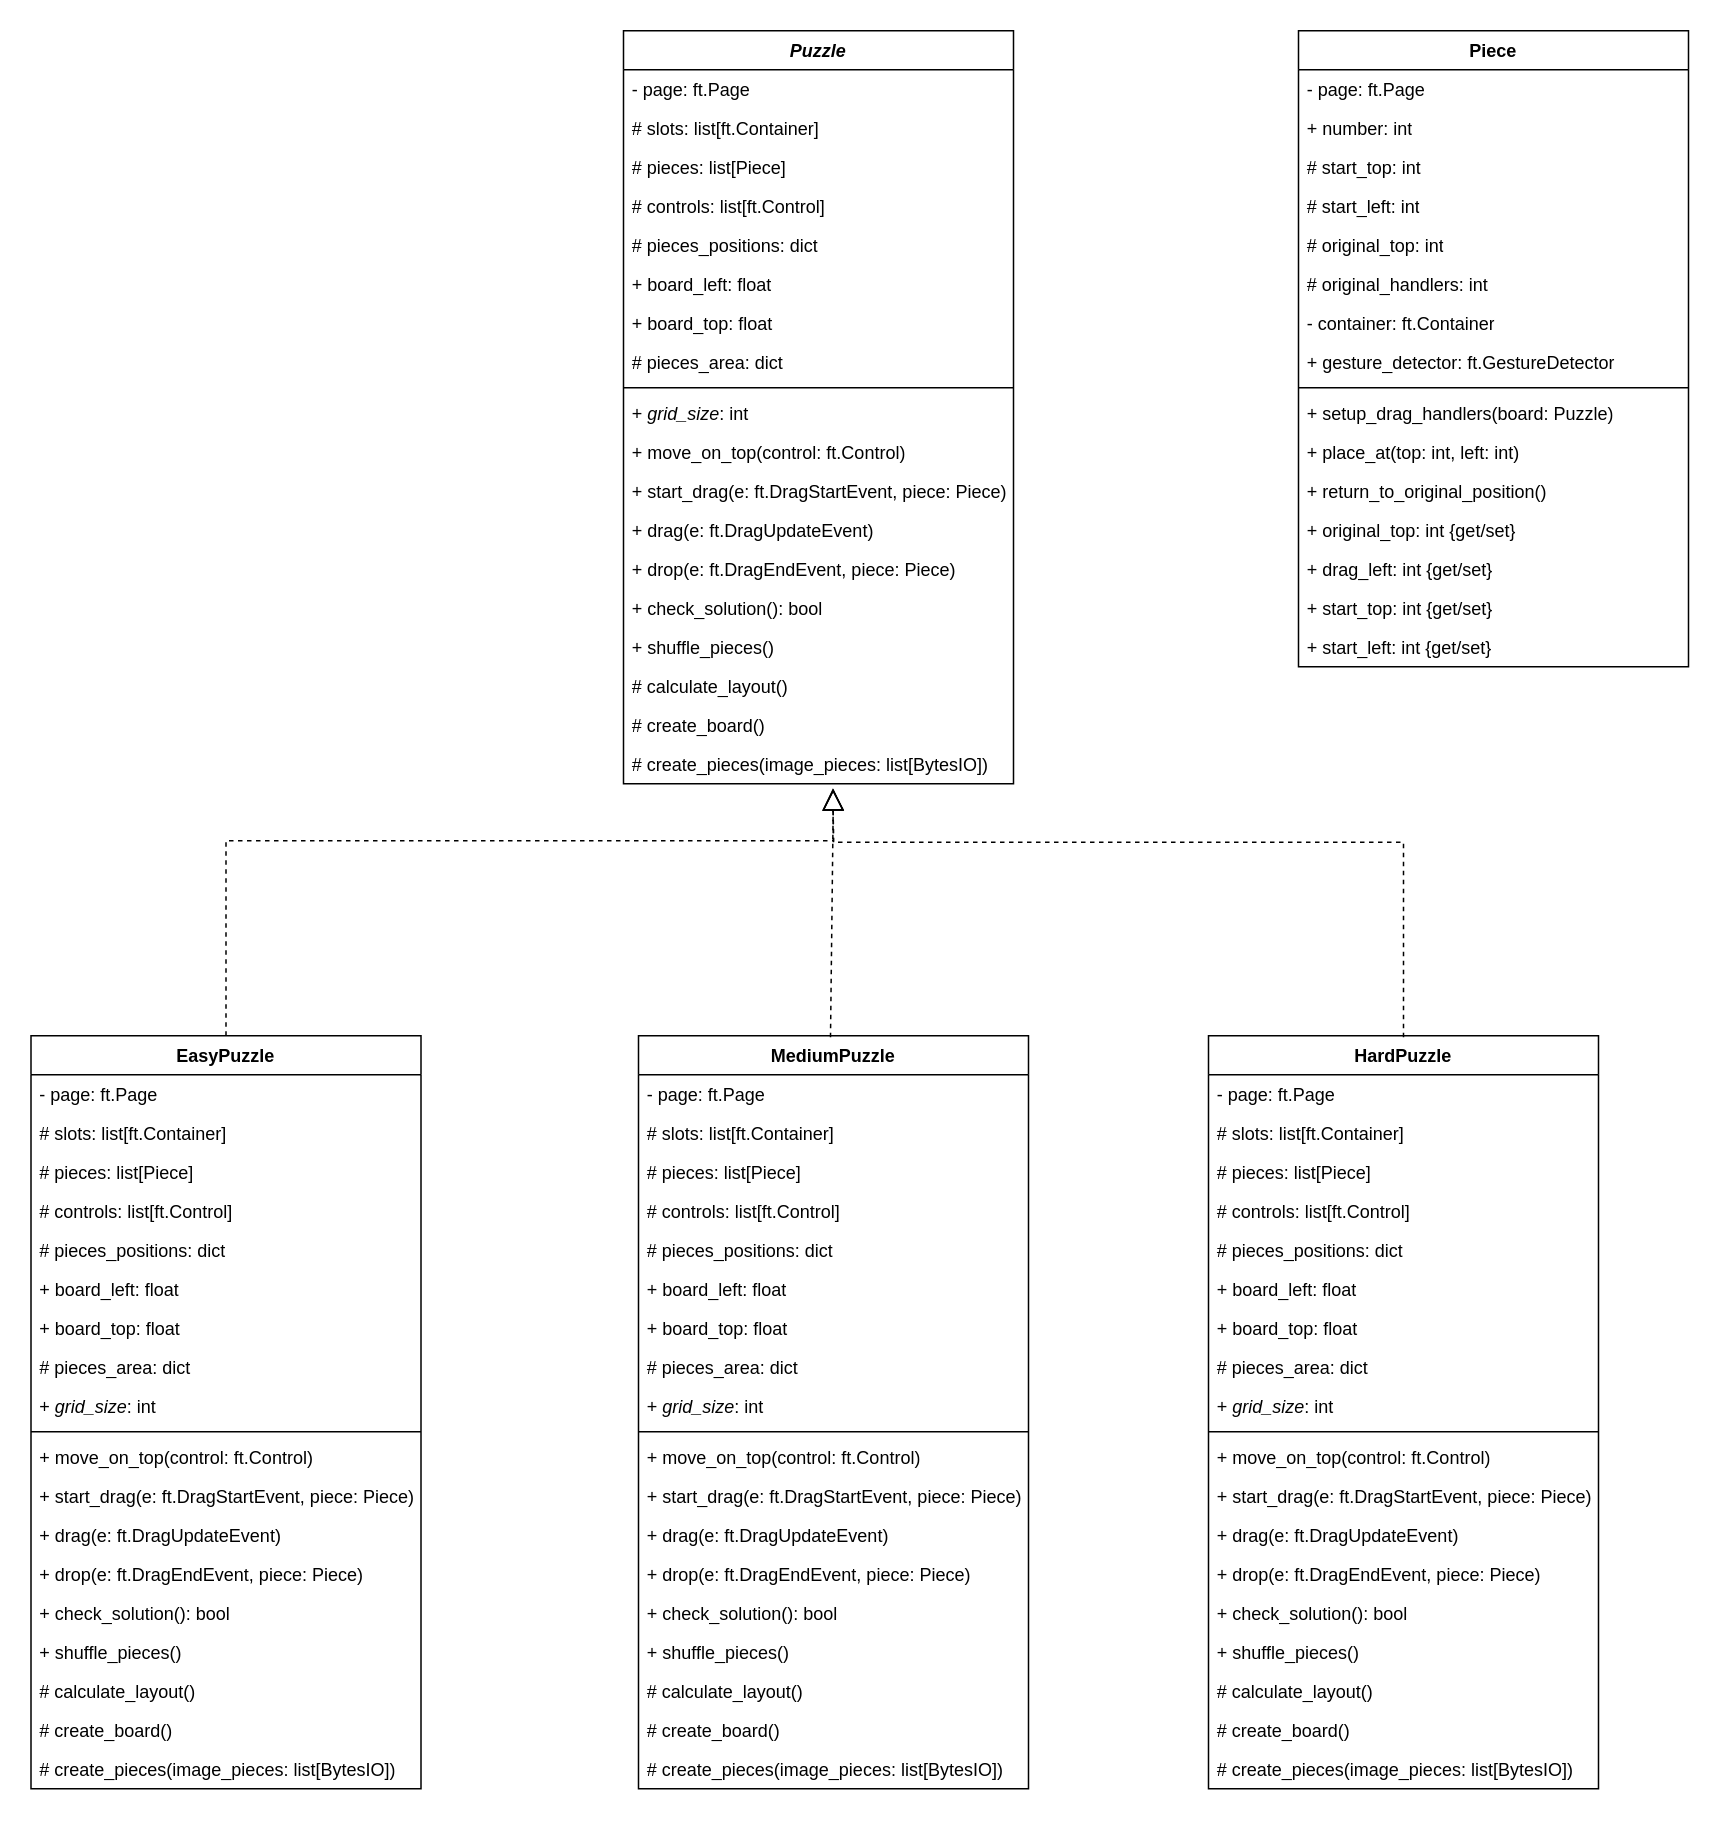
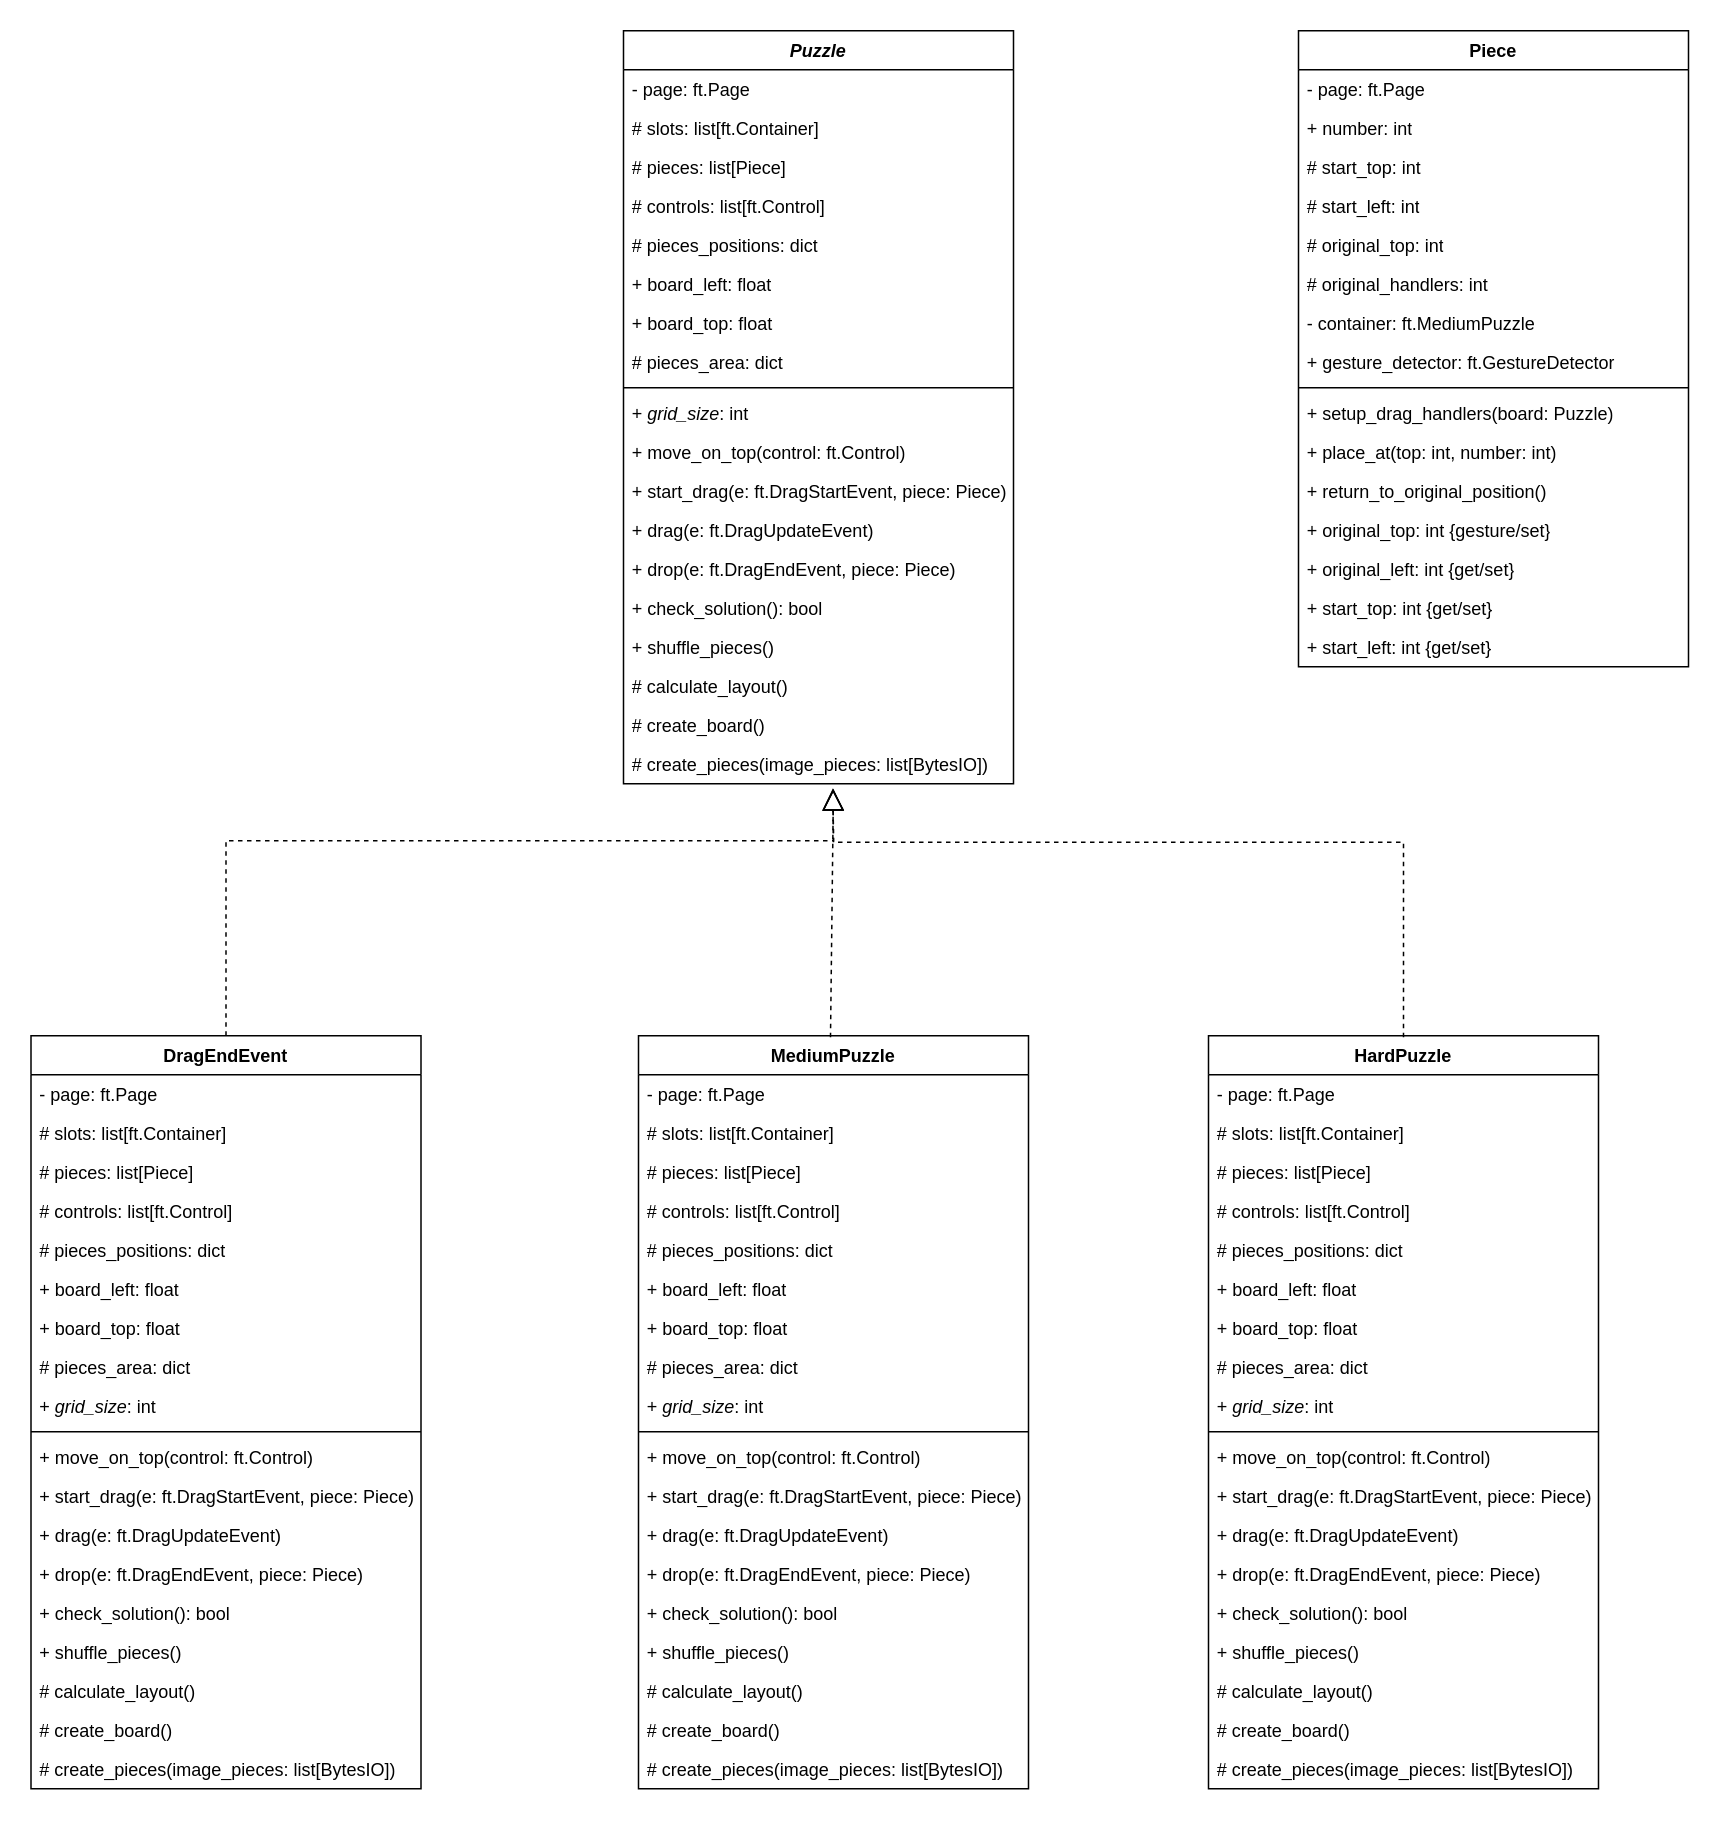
node "- container: ft.Container": label "- container: ft.Container" -> "- container: ft.MediumPuzzle"
node "+ place_at(top: int, left: int)": label "+ place_at(top: int, left: int)" -> "+ place_at(top: int, number: int)"
node "+ original_top: int {get/set}": label "+ original_top: int {get/set}" -> "+ original_top: int {gesture/set}"
node "+ drag_left: int {get/set}": label "+ drag_left: int {get/set}" -> "+ original_left: int {get/set}"
node "EasyPuzzle": label "EasyPuzzle" -> "DragEndEvent"
